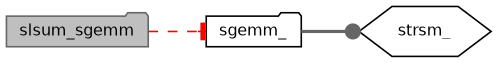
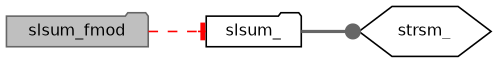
node "slsum_sgemm": label "slsum_sgemm" -> "slsum_fmod"
node "sgemm_": label "sgemm_" -> "slsum_"
